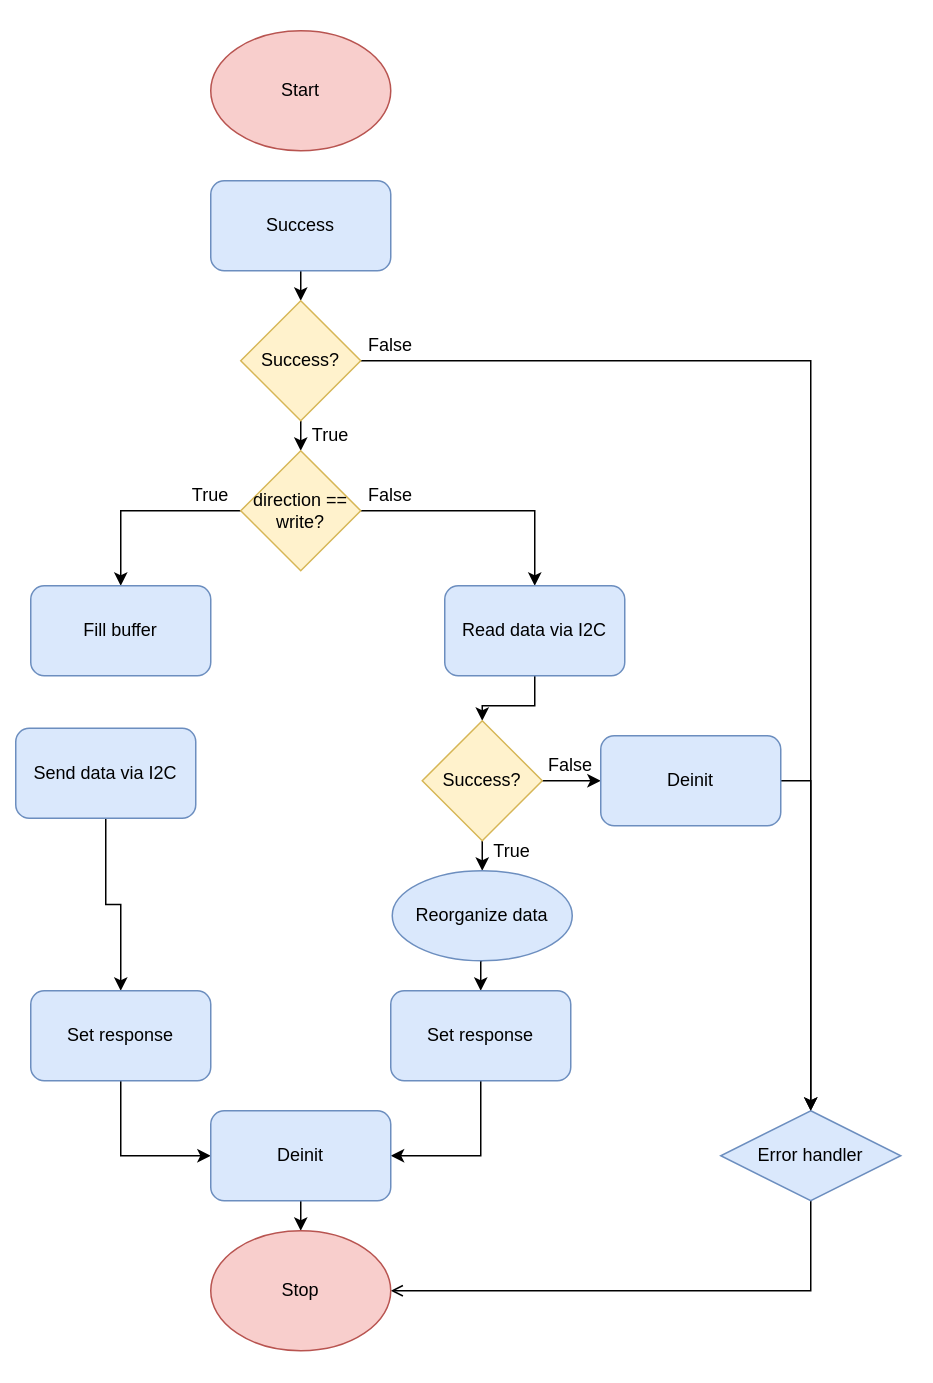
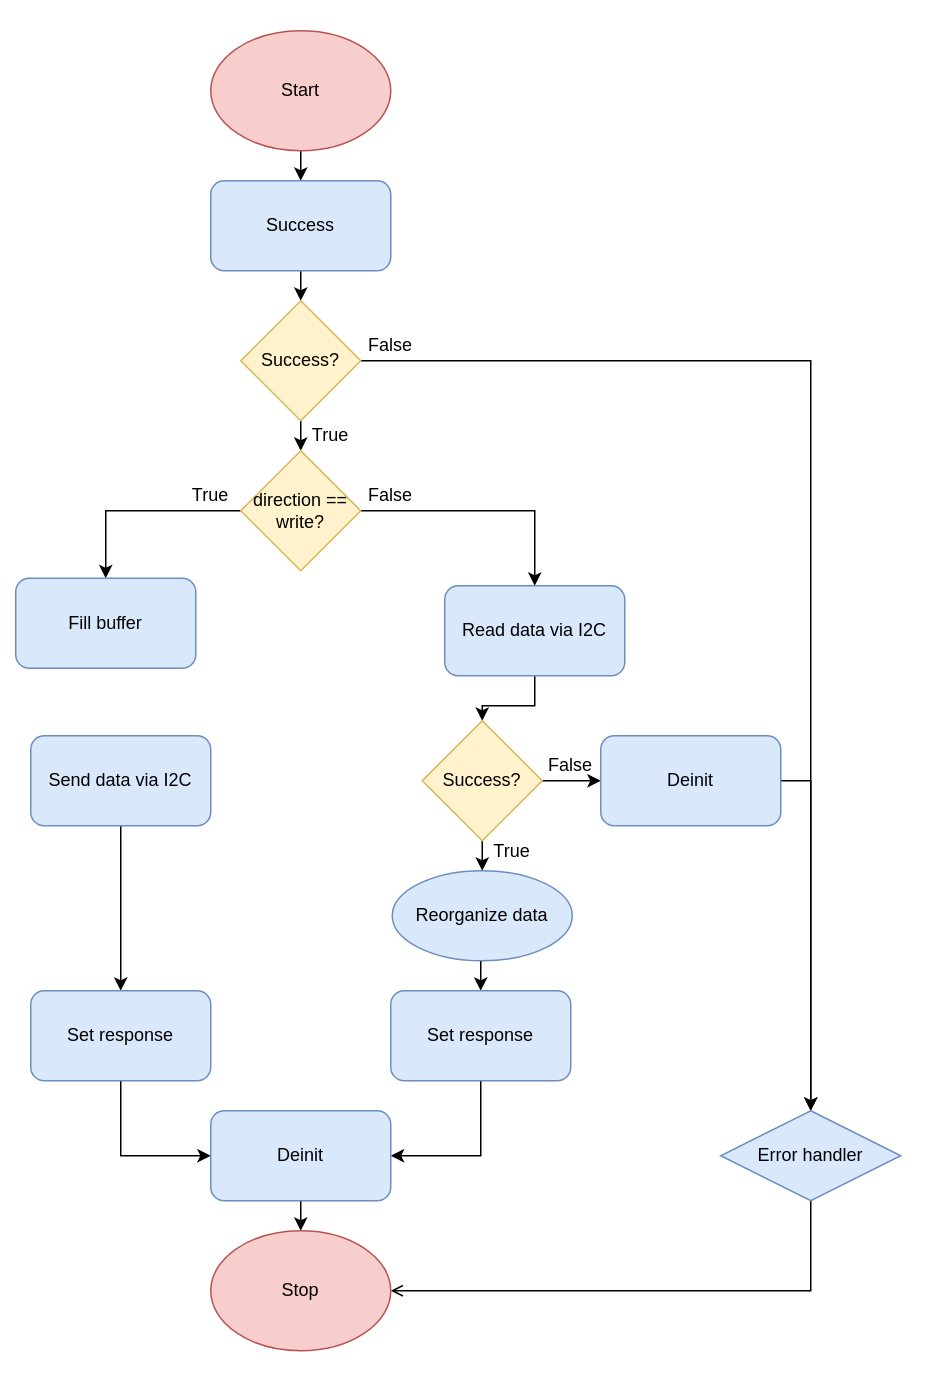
edge "Start" -> "Success": added
node "Fill buffer": moved (121, 631) -> (106, 623)
node "Send data via I2C": moved (106, 773) -> (121, 781)
